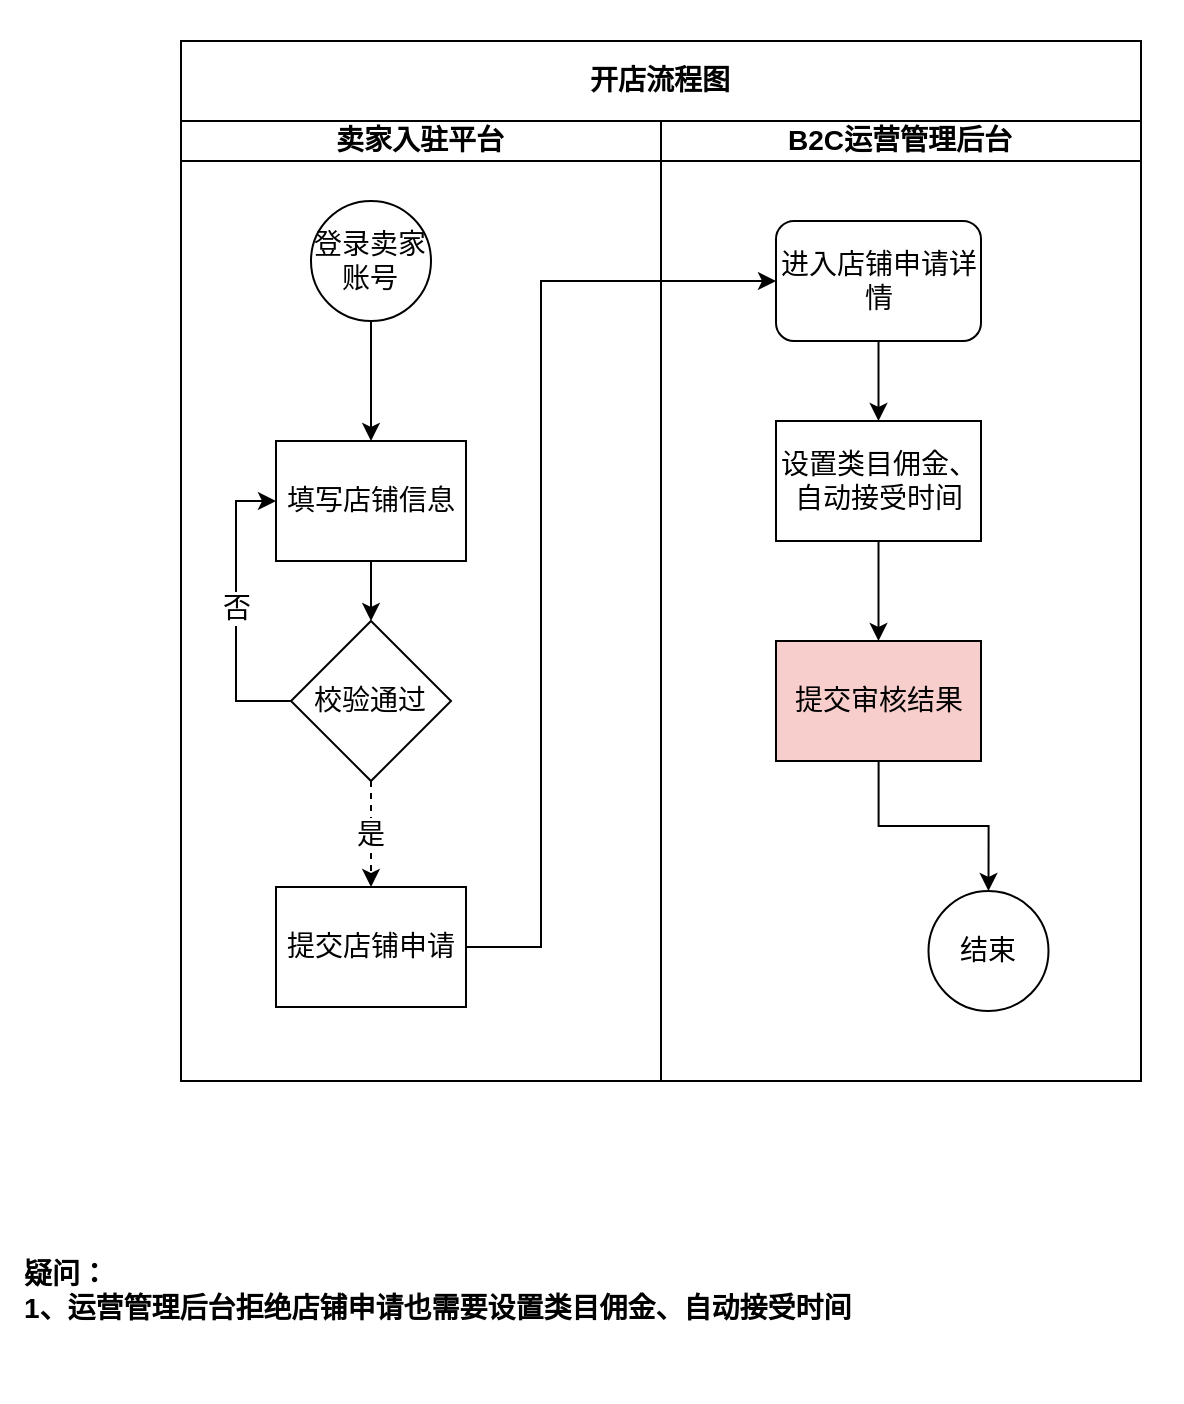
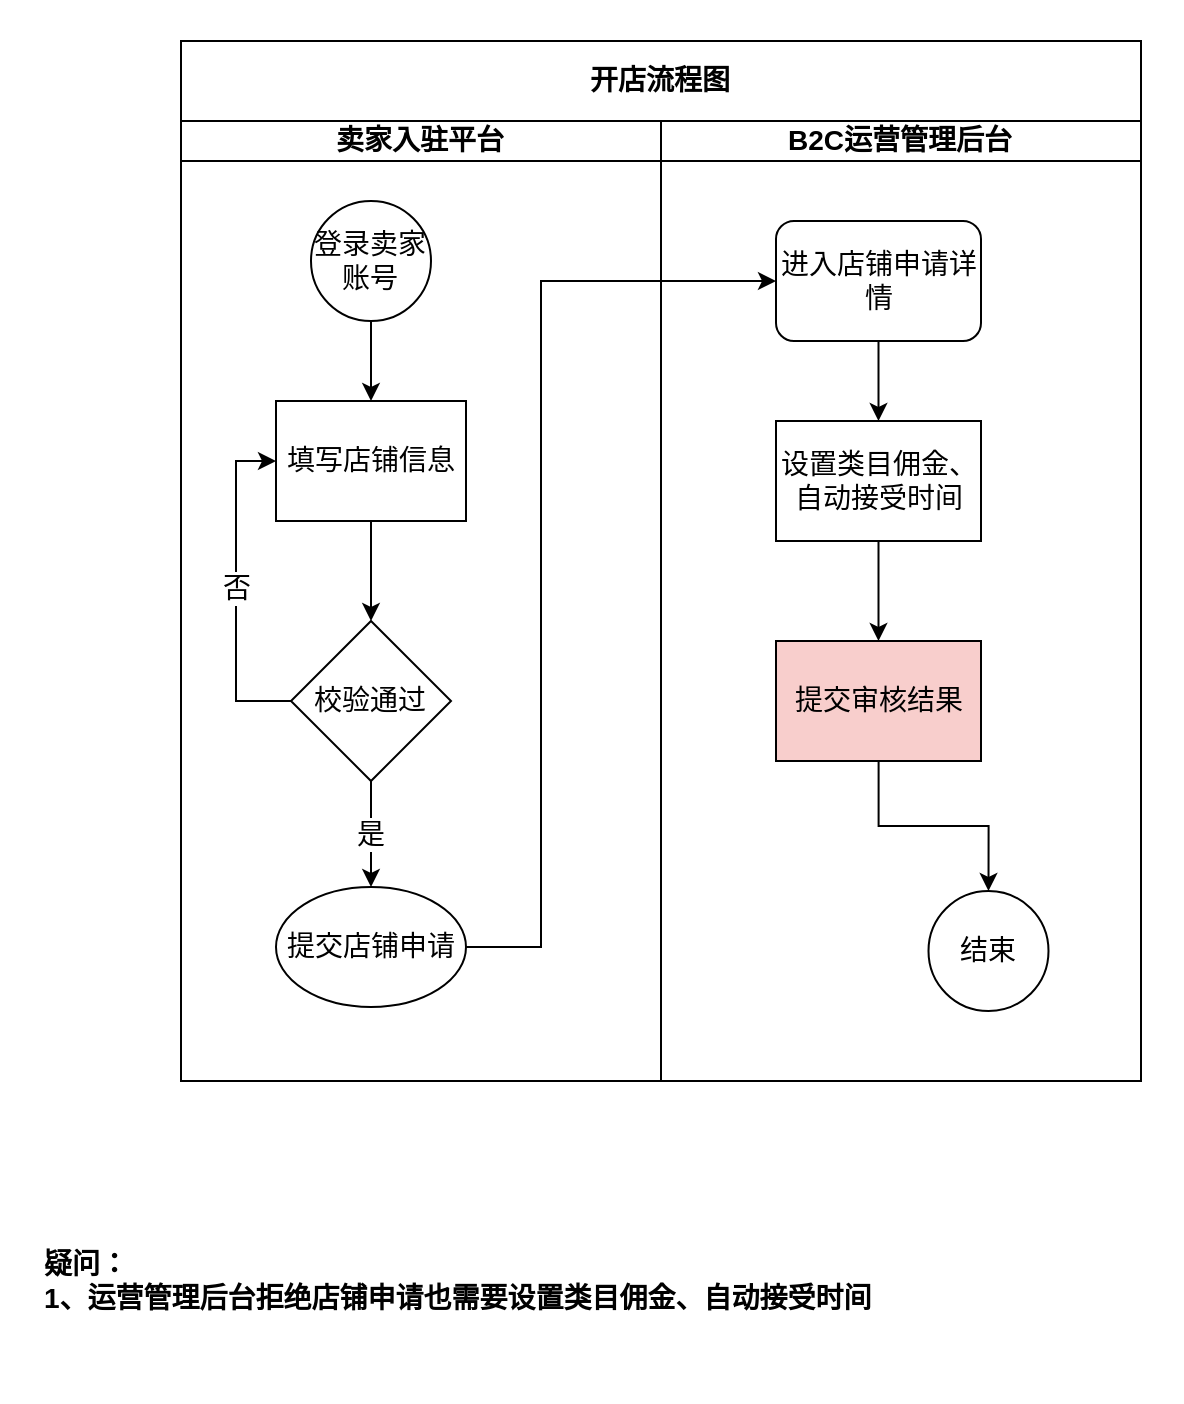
node "填写店铺信息": moved (371, 501) -> (371, 461)
edge "校验通过" -> "提交店铺申请": style dashed -> solid
node "提交店铺申请": shape rectangle -> ellipse
node "疑问： 1、运营管理后台拒绝店铺申请也需要设置类目佣金、自动接受时间": moved (451, 1291) -> (471, 1281)
